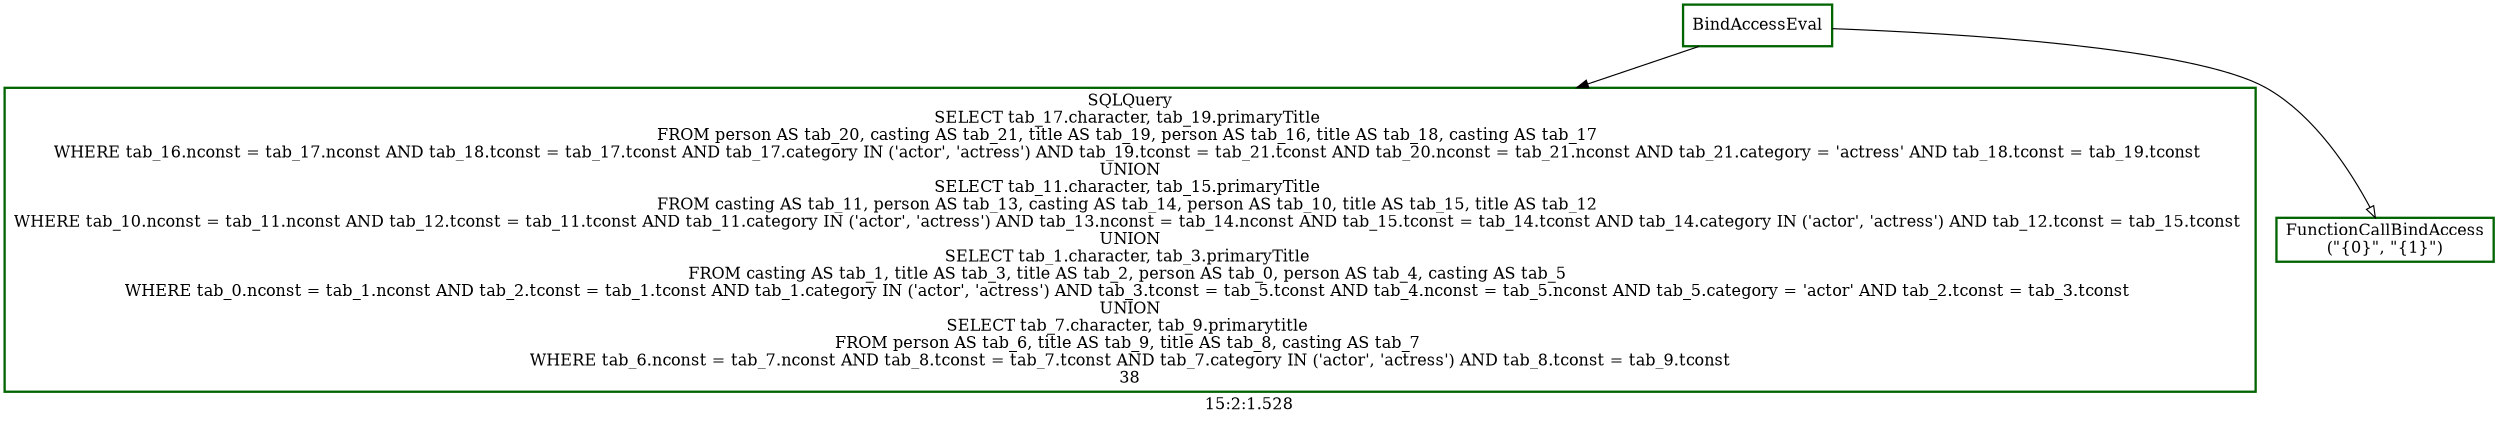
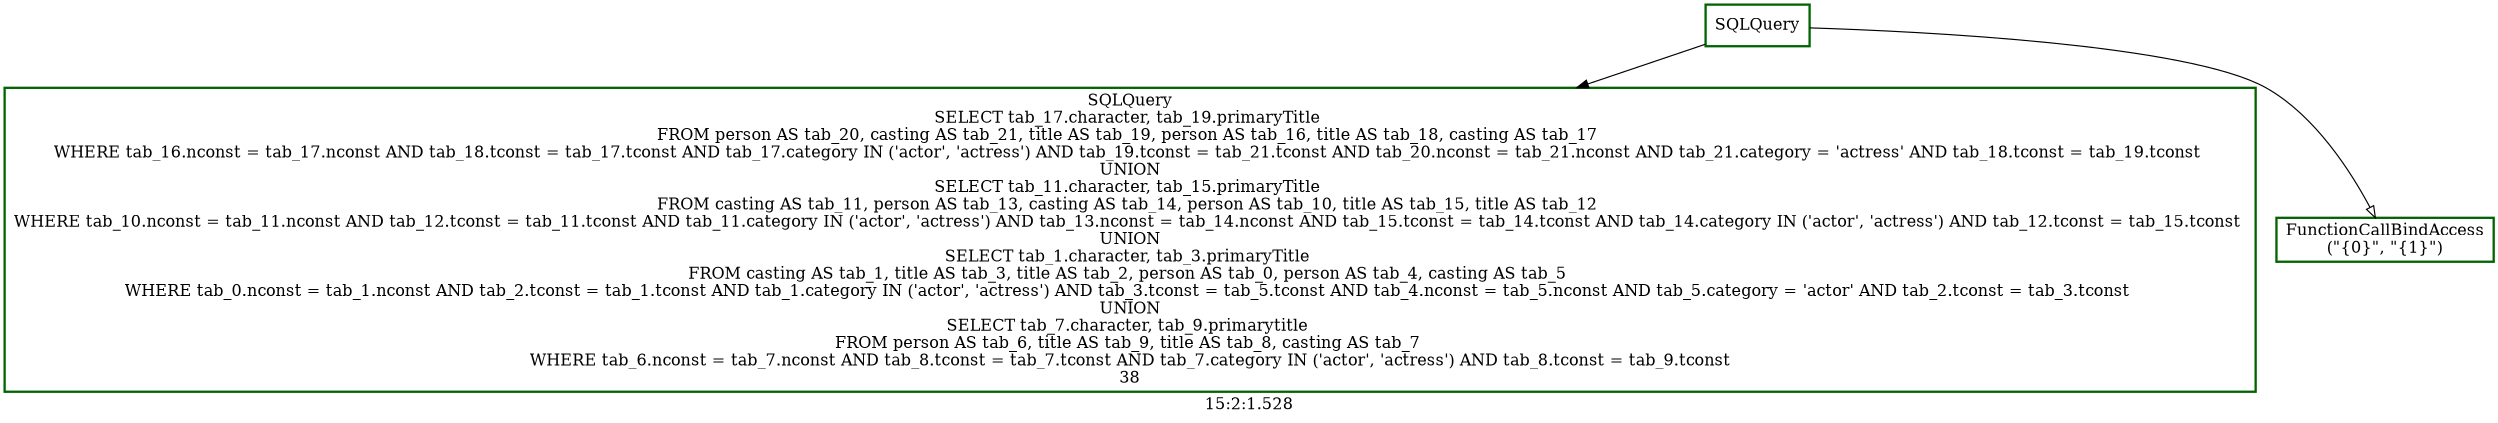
node "BindAccessEval": label "BindAccessEval" -> "SQLQuery"
